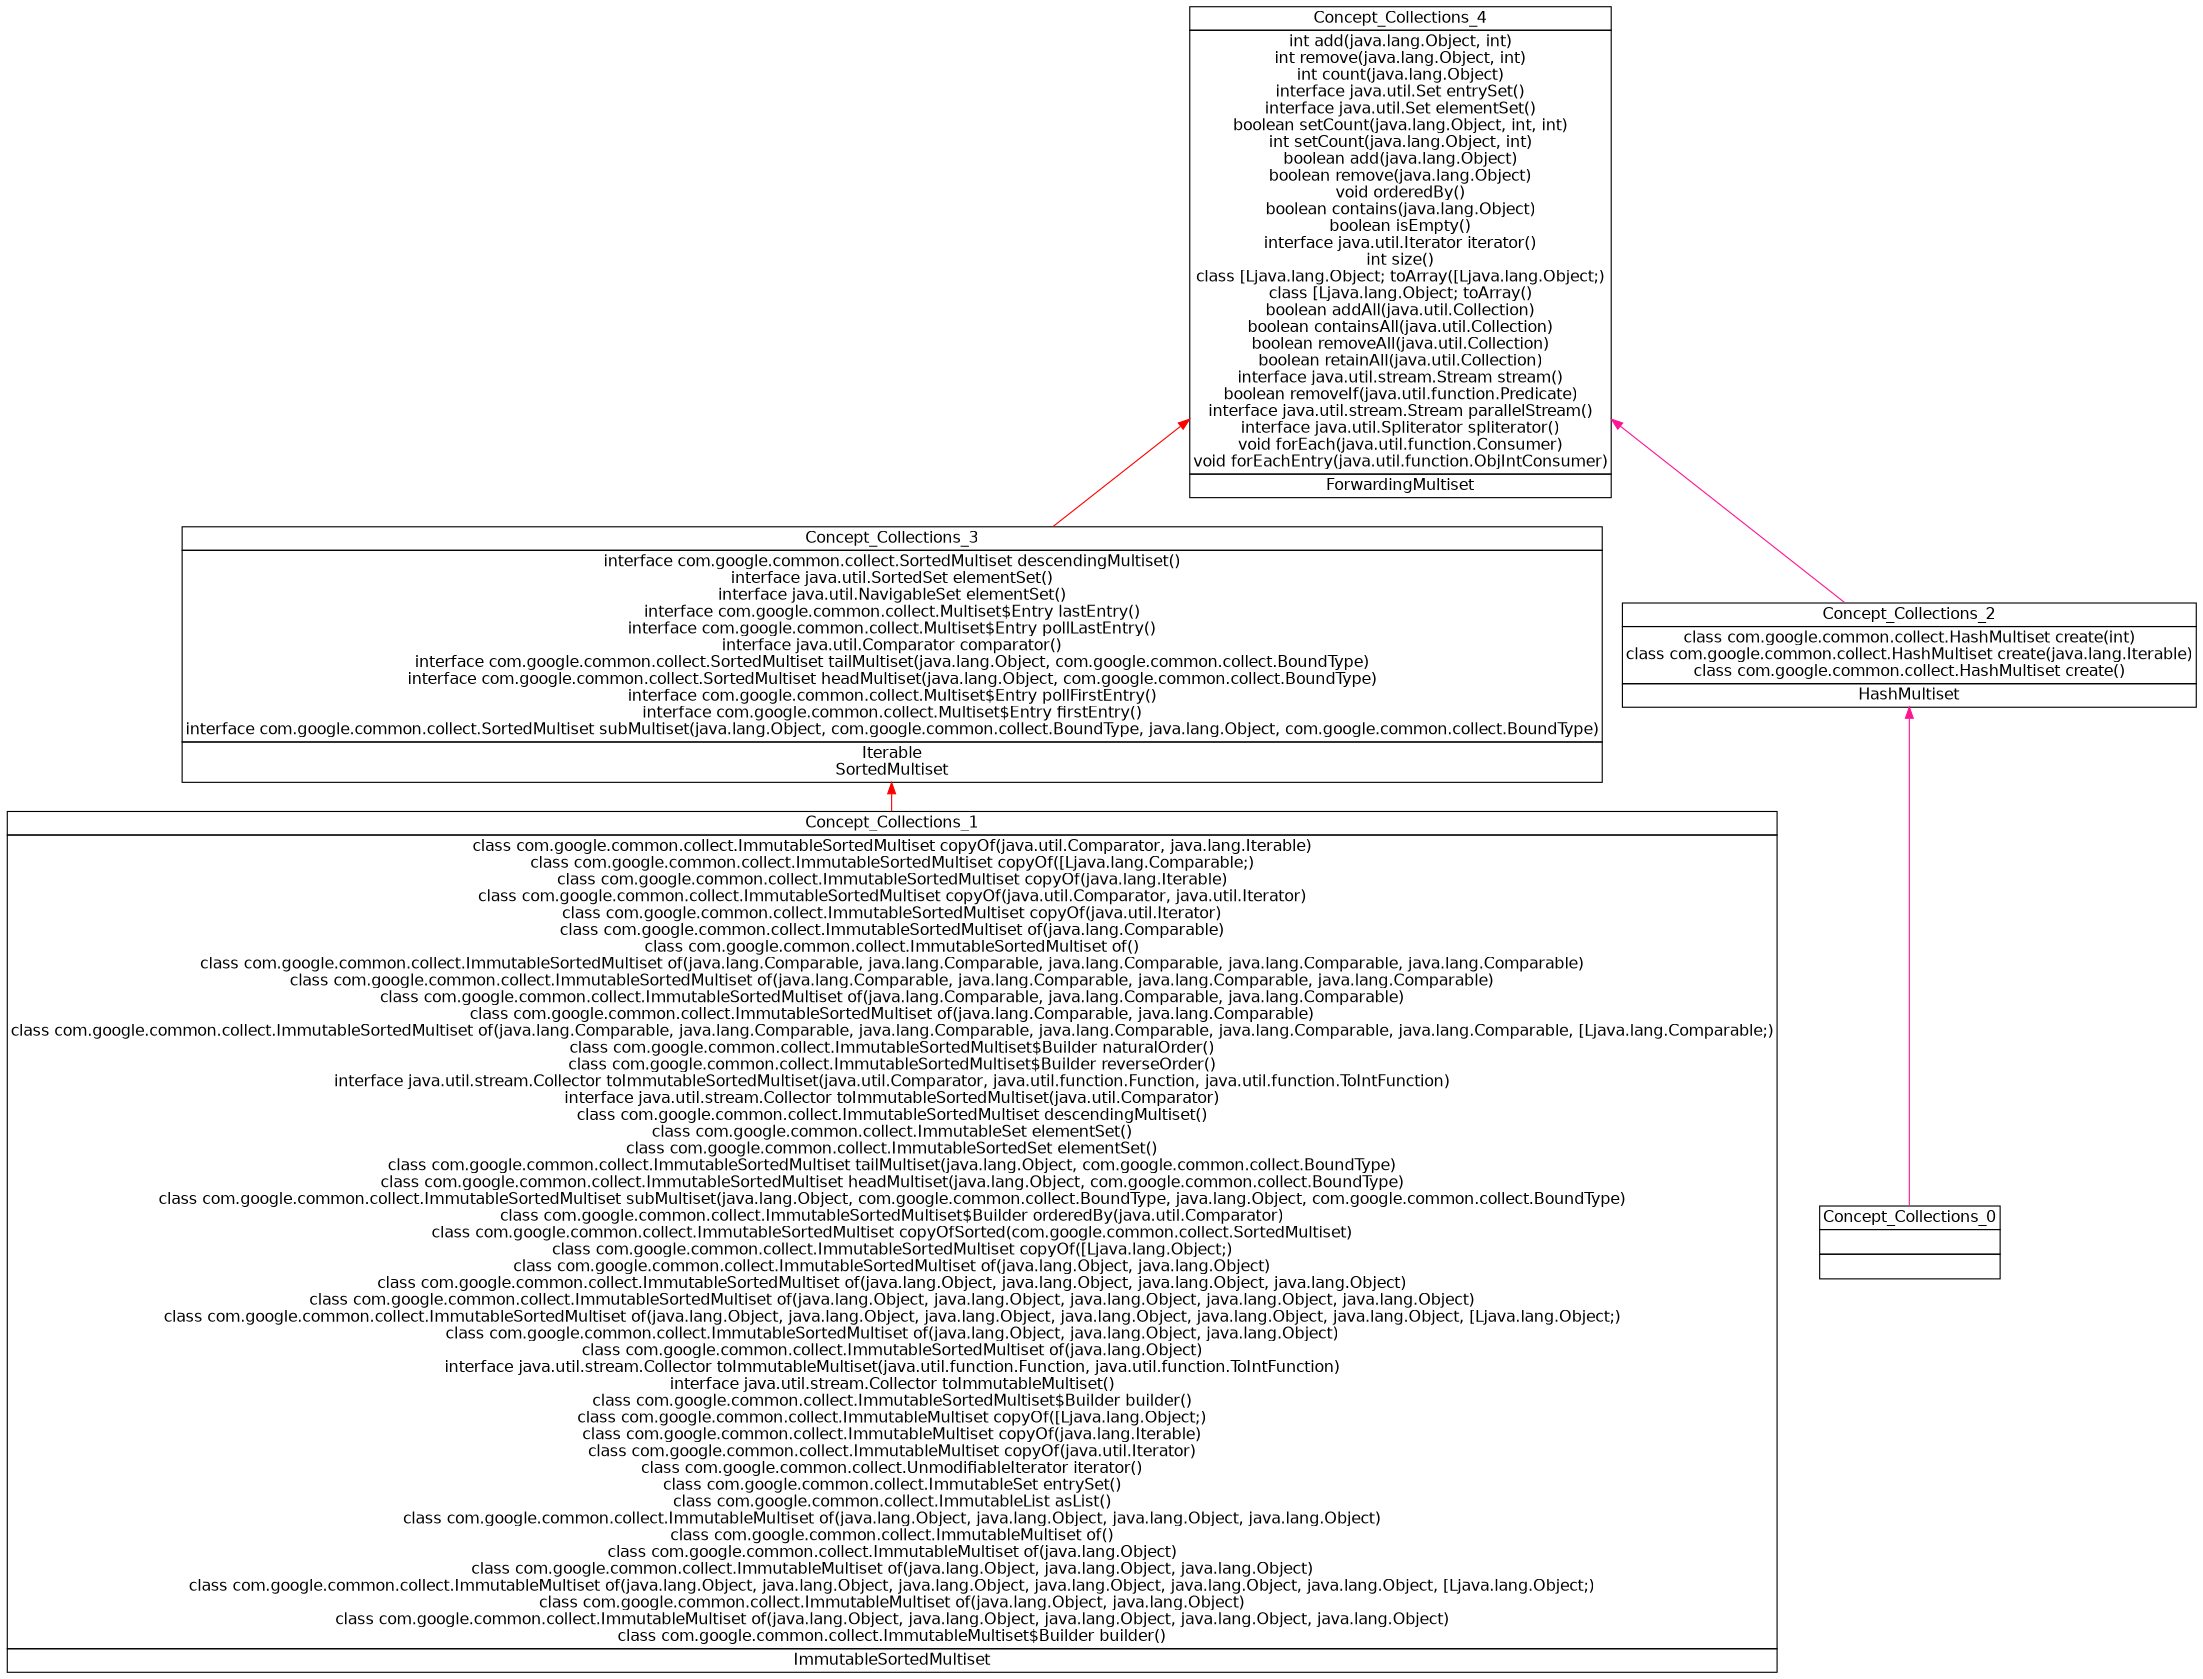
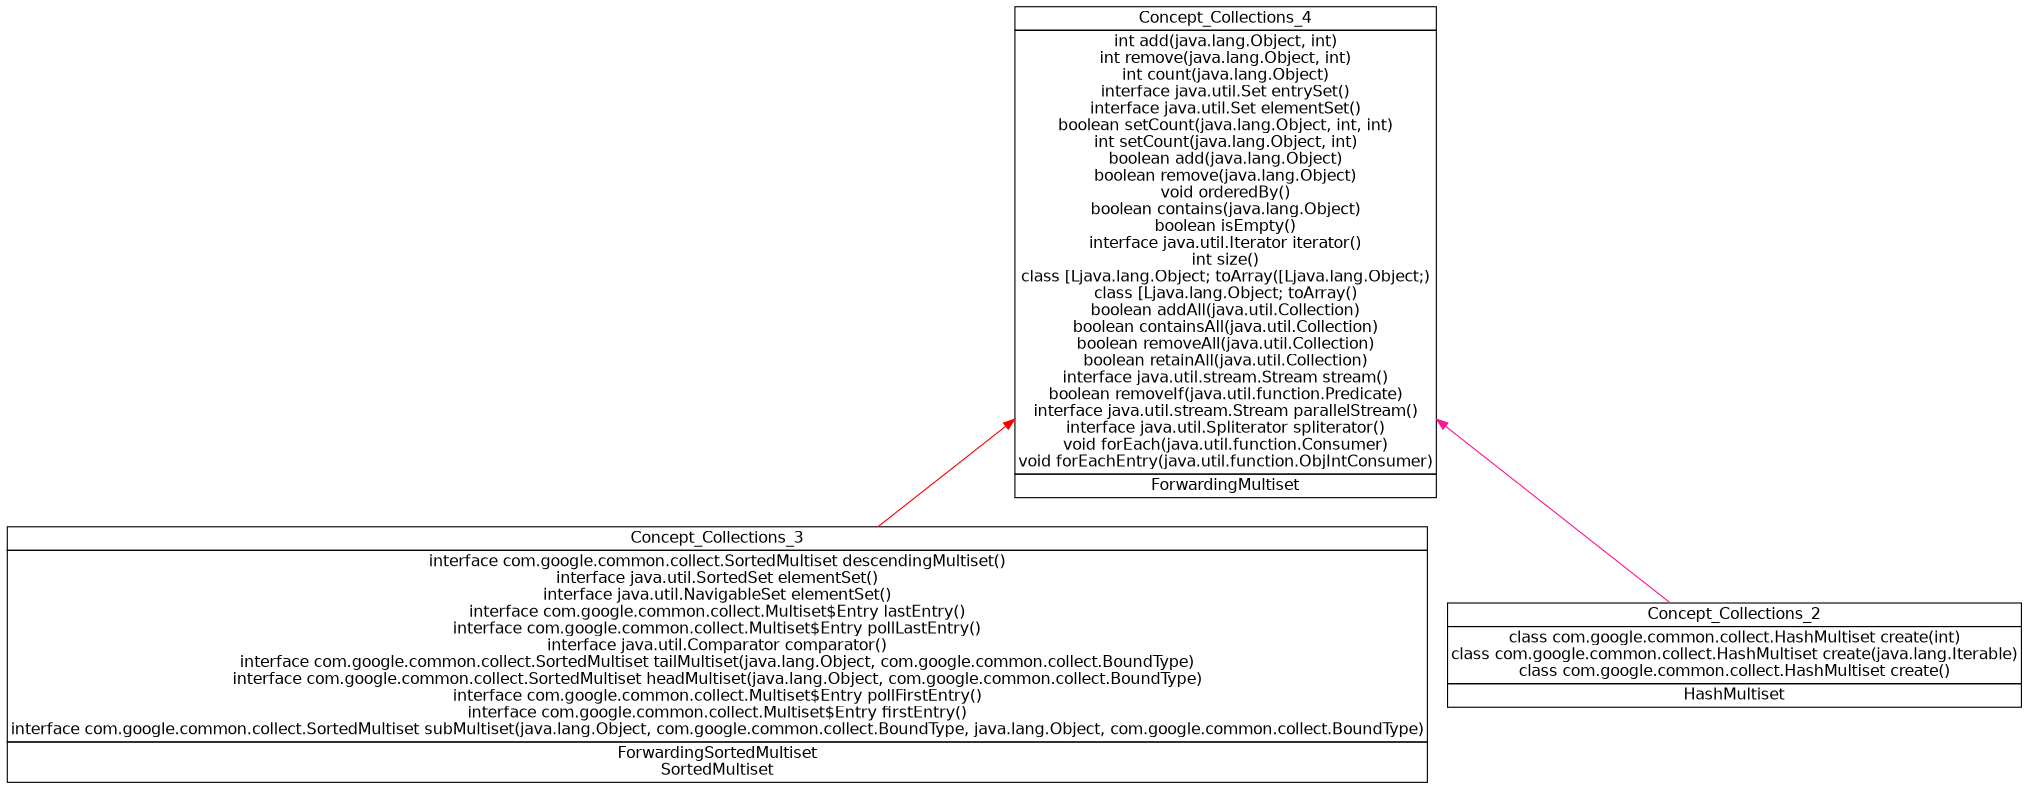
node "Concept_Collections_3": text "Iterable" -> "ForwardingSortedMultiset"
node "Concept_Collections_1": removed
node "Concept_Collections_0": removed
